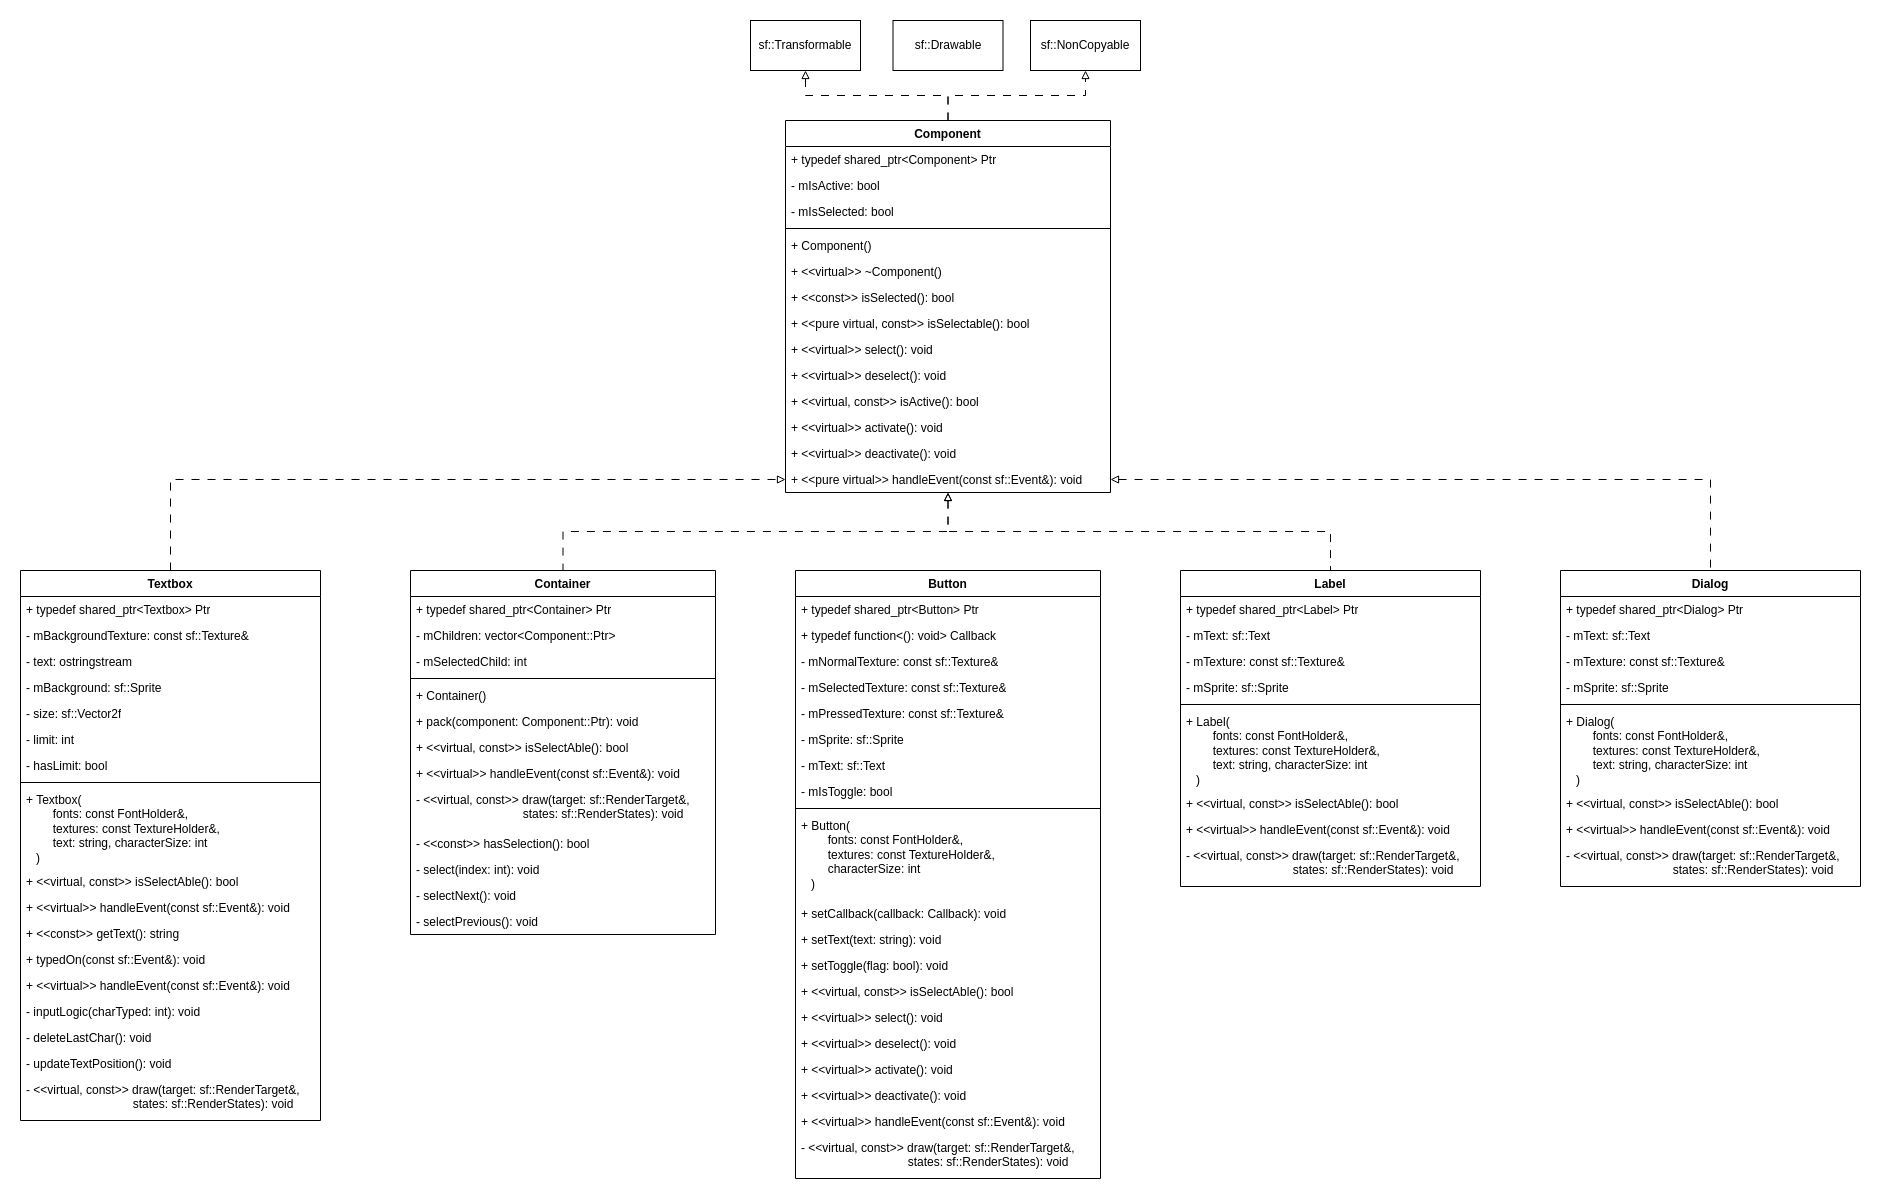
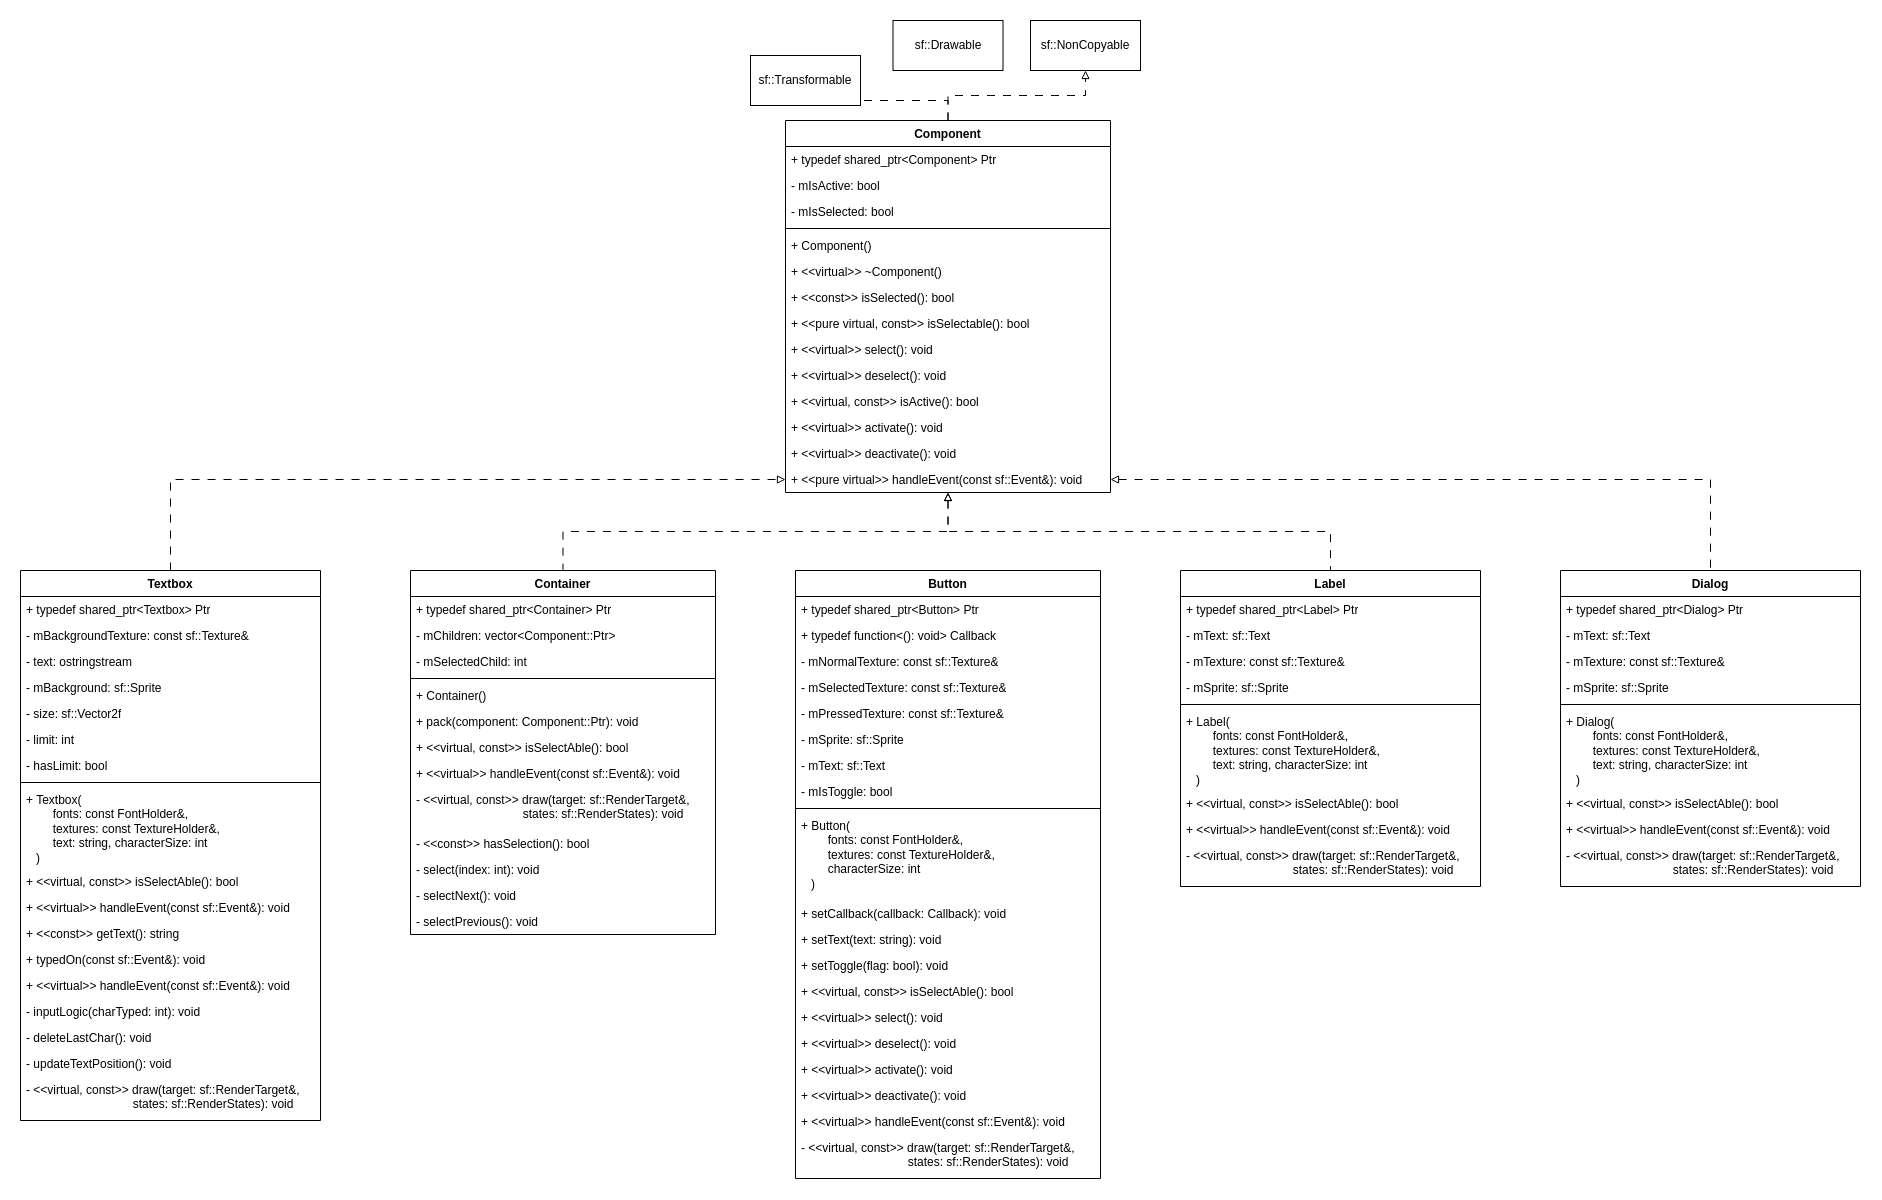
node "sf::Transformable": moved (806, 46) -> (806, 81)
